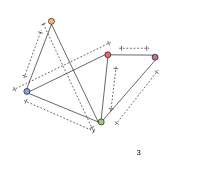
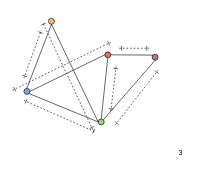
node "3": moved (139, 153) -> (181, 153)
